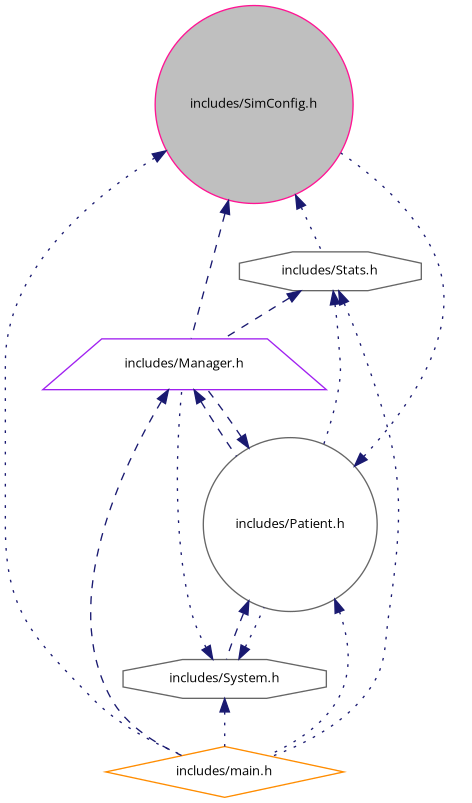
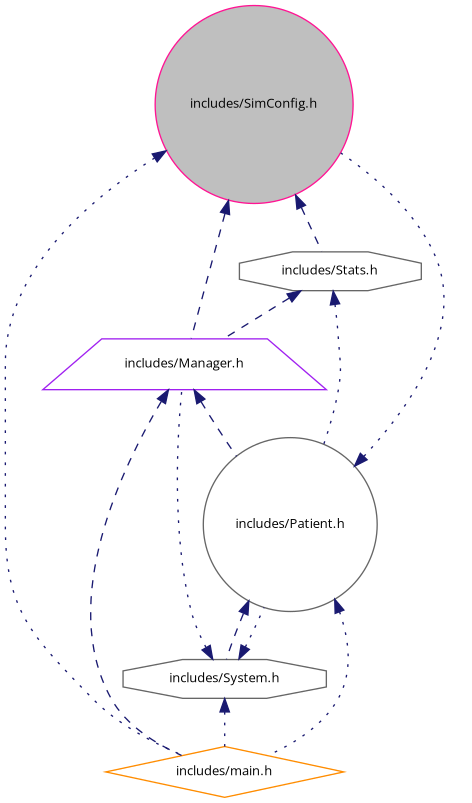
edge "includes/Stats.h" -> "includes/SimConfig.h": style dotted -> dashed
edge "includes/Manager.h" -> "includes/Patient.h": removed
edge "includes/main.h" -> "includes/Stats.h": removed
